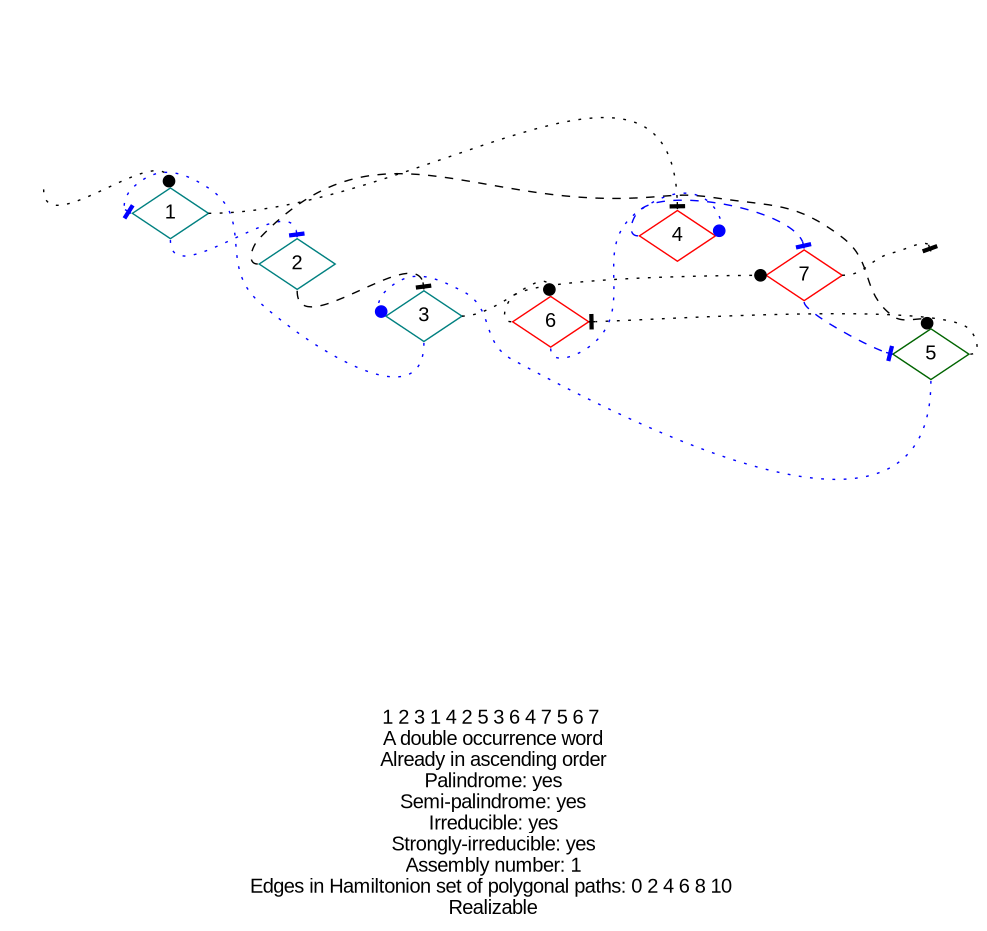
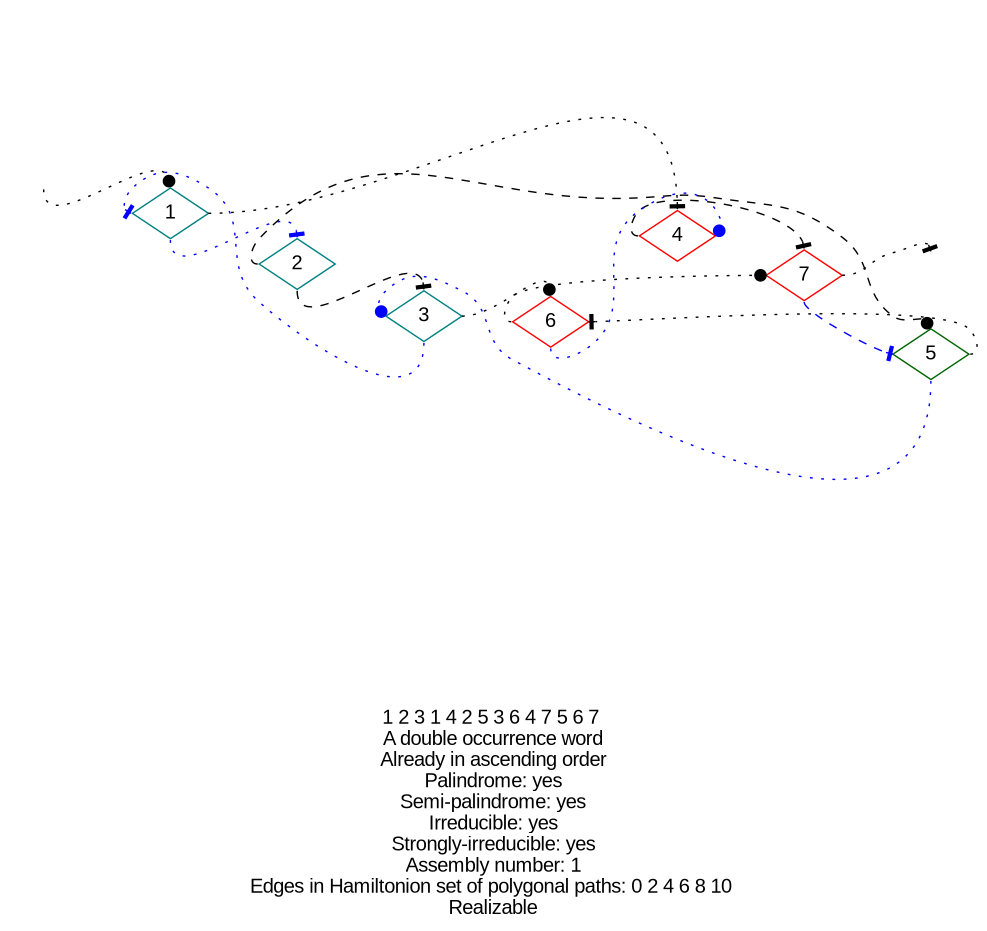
edge "4" -> "7": color blue -> black
